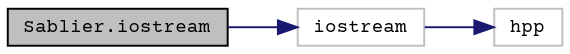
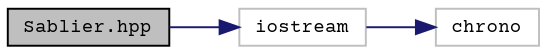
node "Sablier.iostream": label "Sablier.iostream" -> "Sablier.hpp"
node "hpp": label "hpp" -> "chrono"
